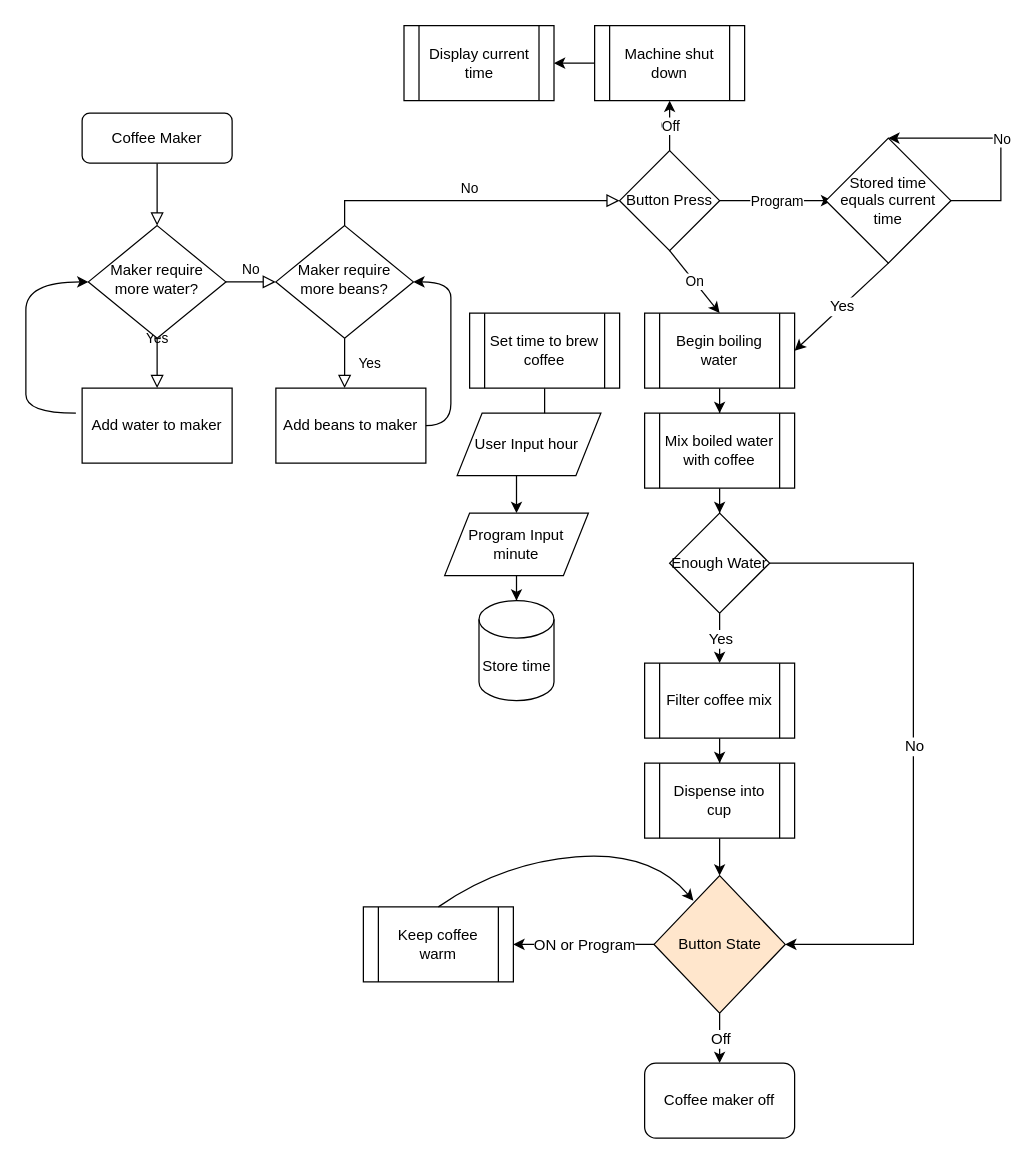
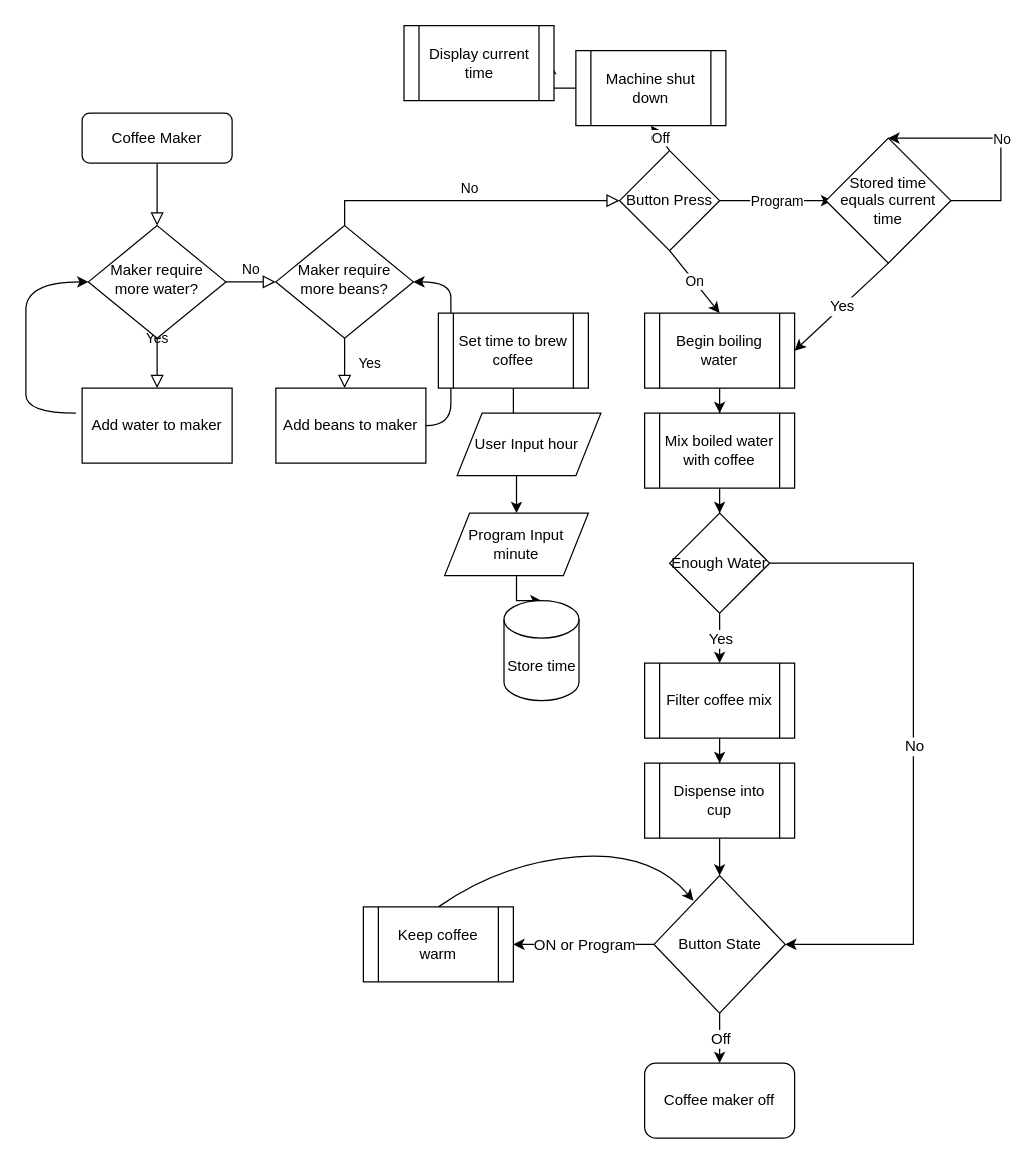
node "Machine shut down": moved (669, 63) -> (651, 88)
node "Set time to brew coffee": moved (544, 351) -> (513, 351)
node "Store time": moved (516, 651) -> (541, 651)
node "Button State": fillcolor #ffe6cc -> #ffffff
